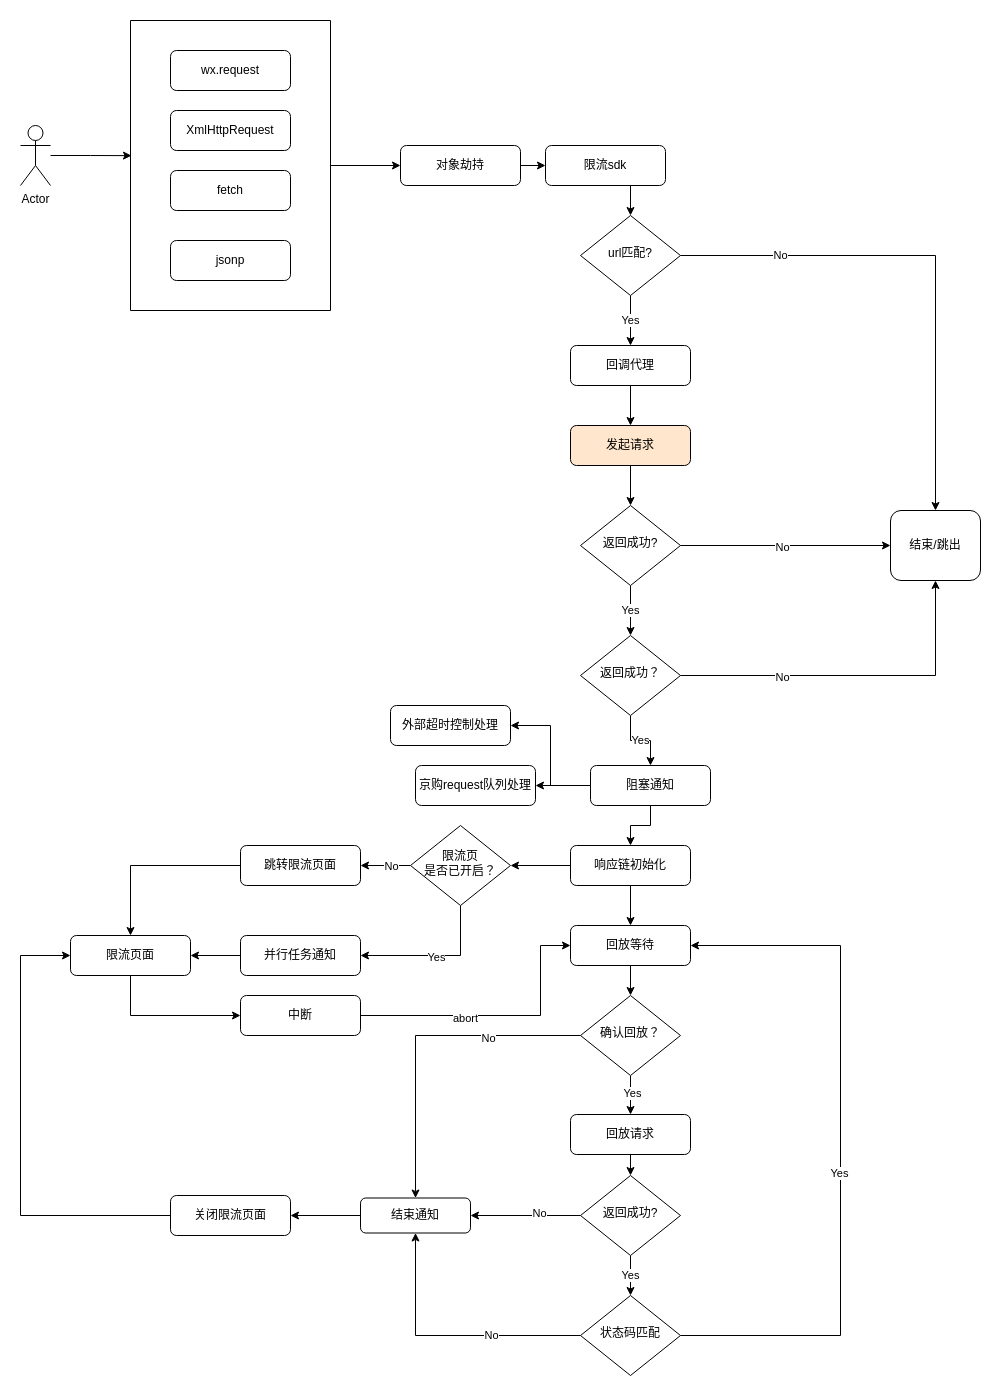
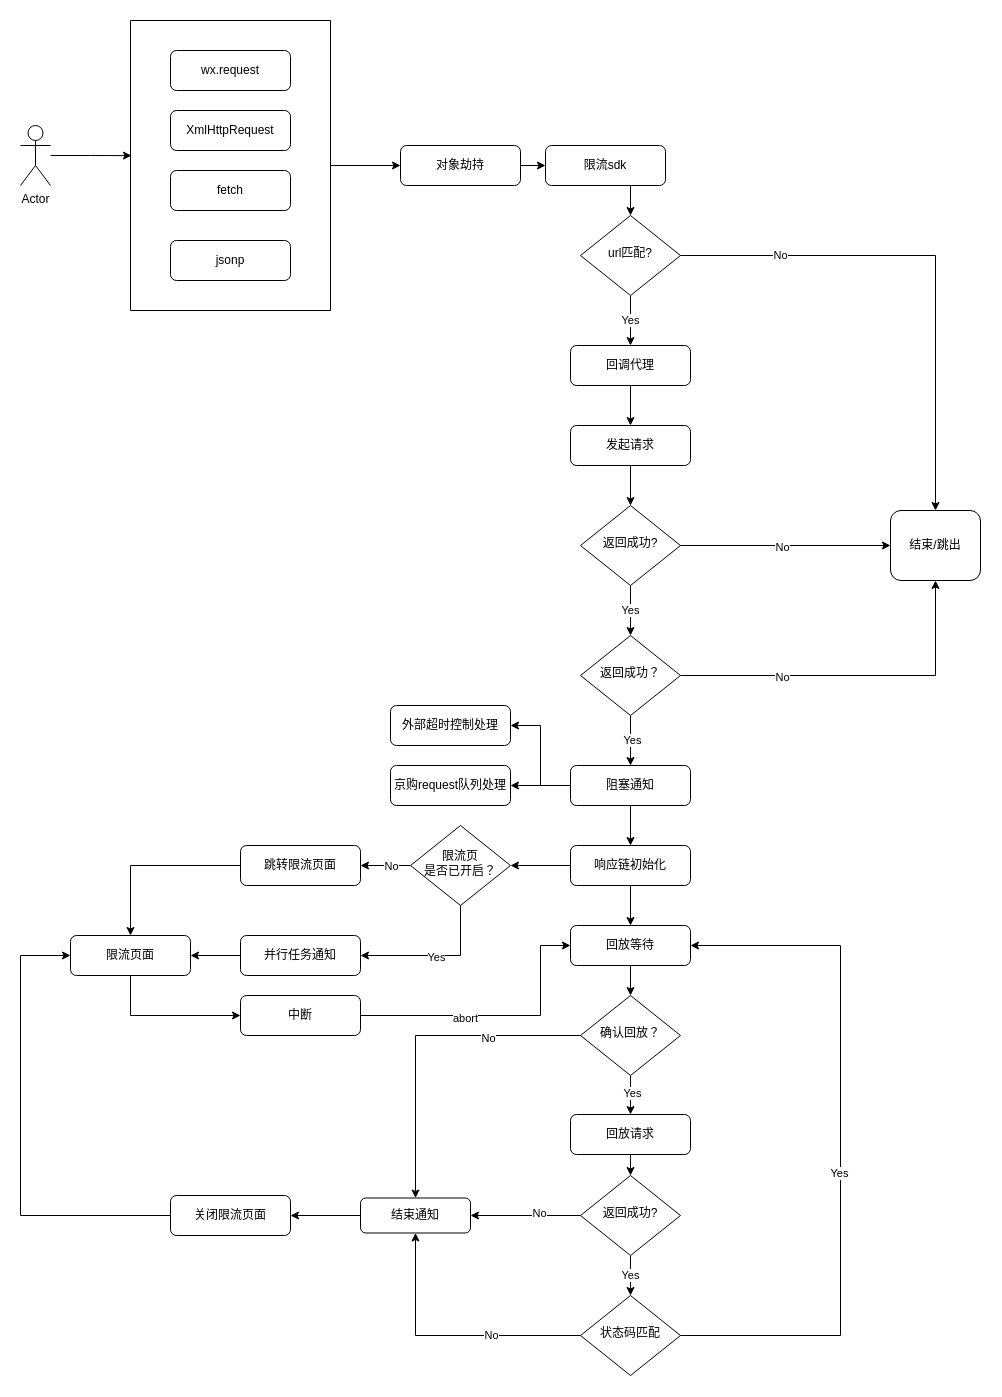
node "发起请求": fillcolor #ffe6cc -> #ffffff
node "京购request队列处理": moved (476, 786) -> (451, 786)
node "阻塞通知": moved (651, 786) -> (631, 786)
